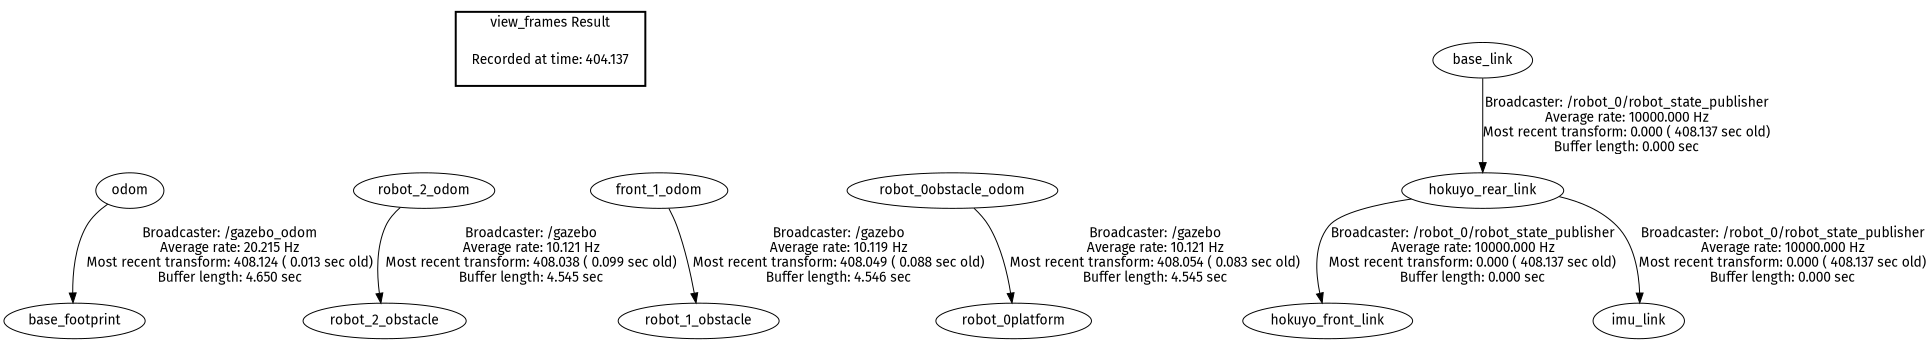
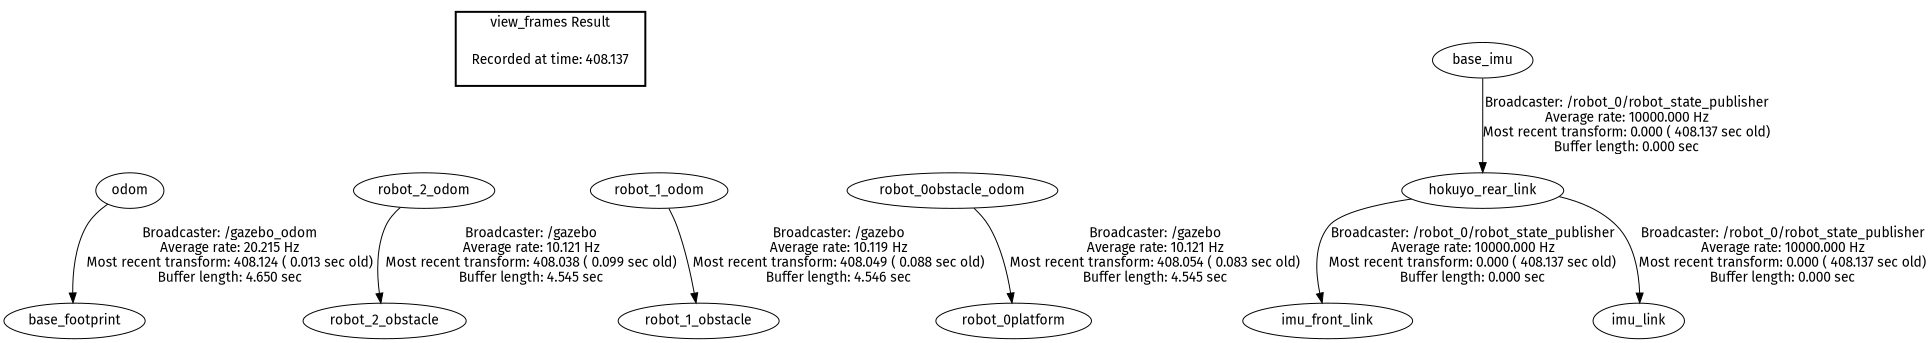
node "Recorded at time: 404.137": label "Recorded at time: 404.137" -> "Recorded at time: 408.137"
node "base_link": label "base_link" -> "base_imu"
node "front_1_odom": label "front_1_odom" -> "robot_1_odom"
node "hokuyo_front_link": label "hokuyo_front_link" -> "imu_front_link"
